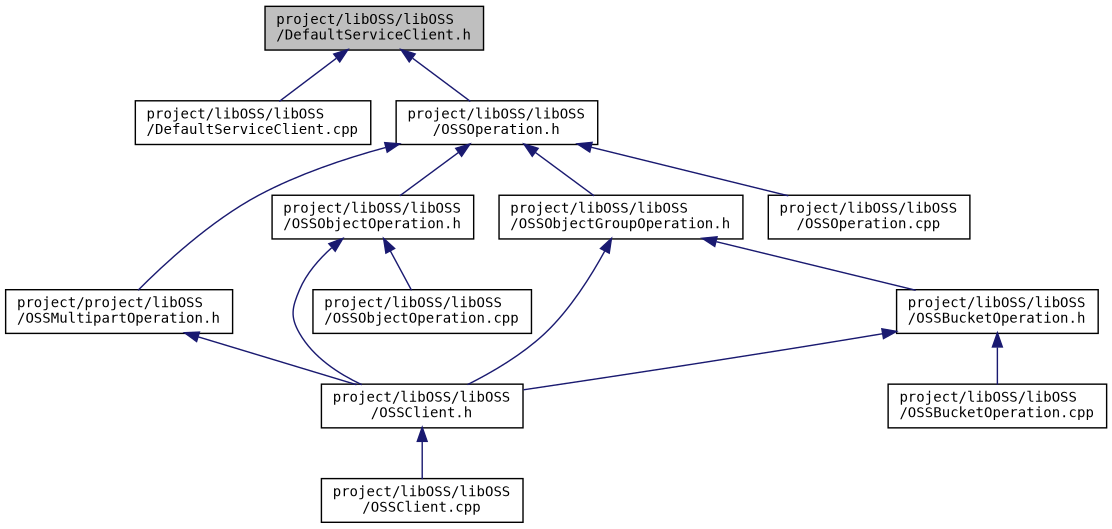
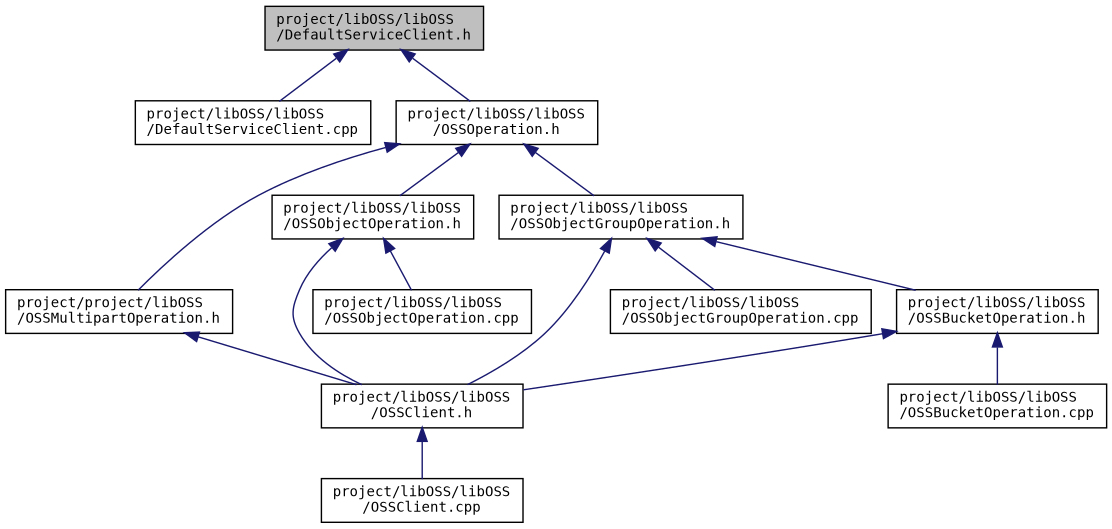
node "project/libOSS/libOSS /OSSOperation.cpp": removed
node "project/libOSS/libOSS /OSSObjectGroupOperation.cpp": added
